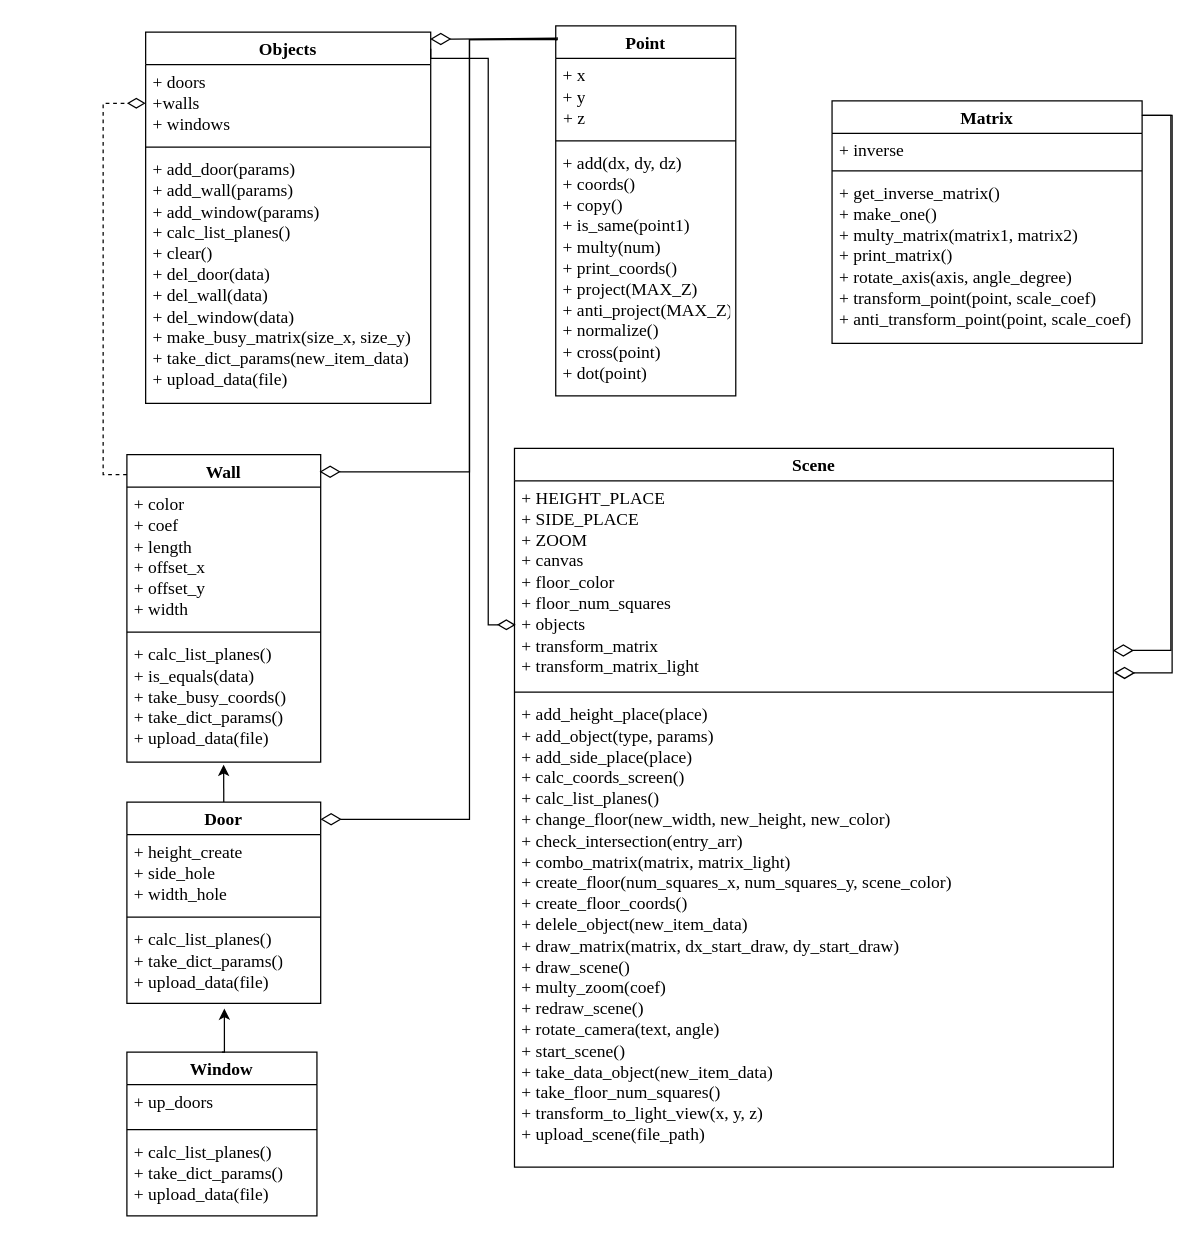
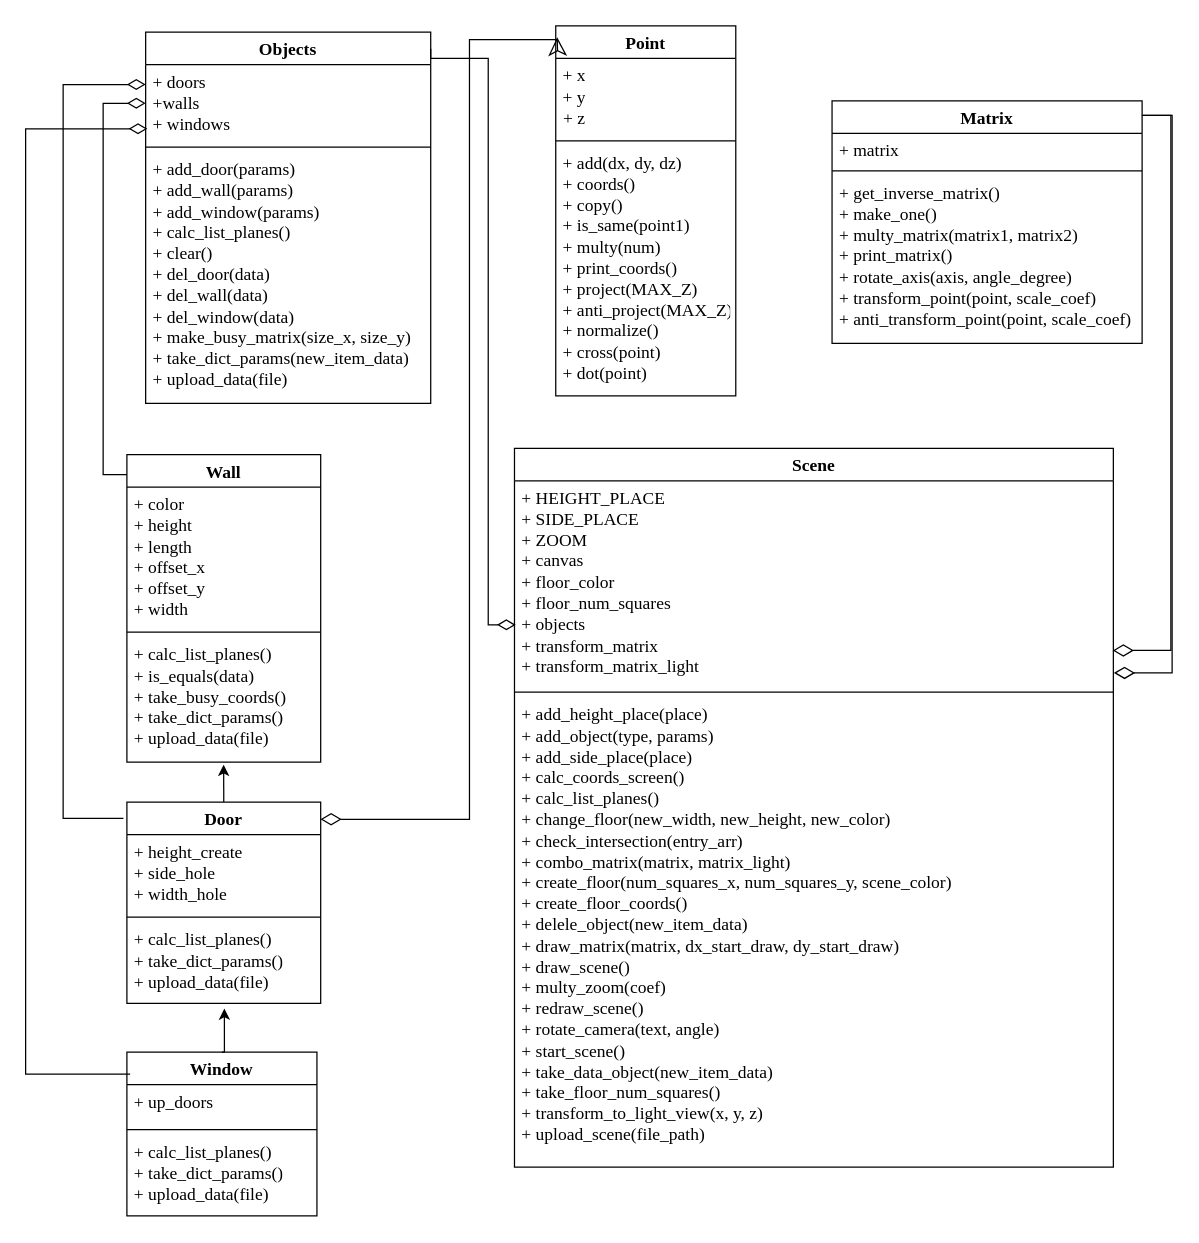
edge "Point" -> "Door": arrowhead none -> classic
edge "Point" -> "Objects": removed
node "+ inverse": label "+ inverse" -> "+ matrix"
edge "Wall" -> "+ doors +walls + windows": style dashed -> solid
edge "Door" -> "+ doors +walls + windows": added
edge "Point" -> "Wall": removed
node "+ color+ coef+ length+ offset_x+ offset_y+ width": label "+ color+ coef+ length+ offset_x+ offset_y+ width" -> "+ color+ height+ length+ offset_x+ offset_y+ width"
edge "Window" -> "+ doors +walls + windows": added
